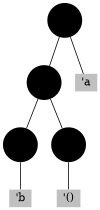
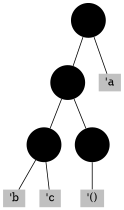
node "'c": added
